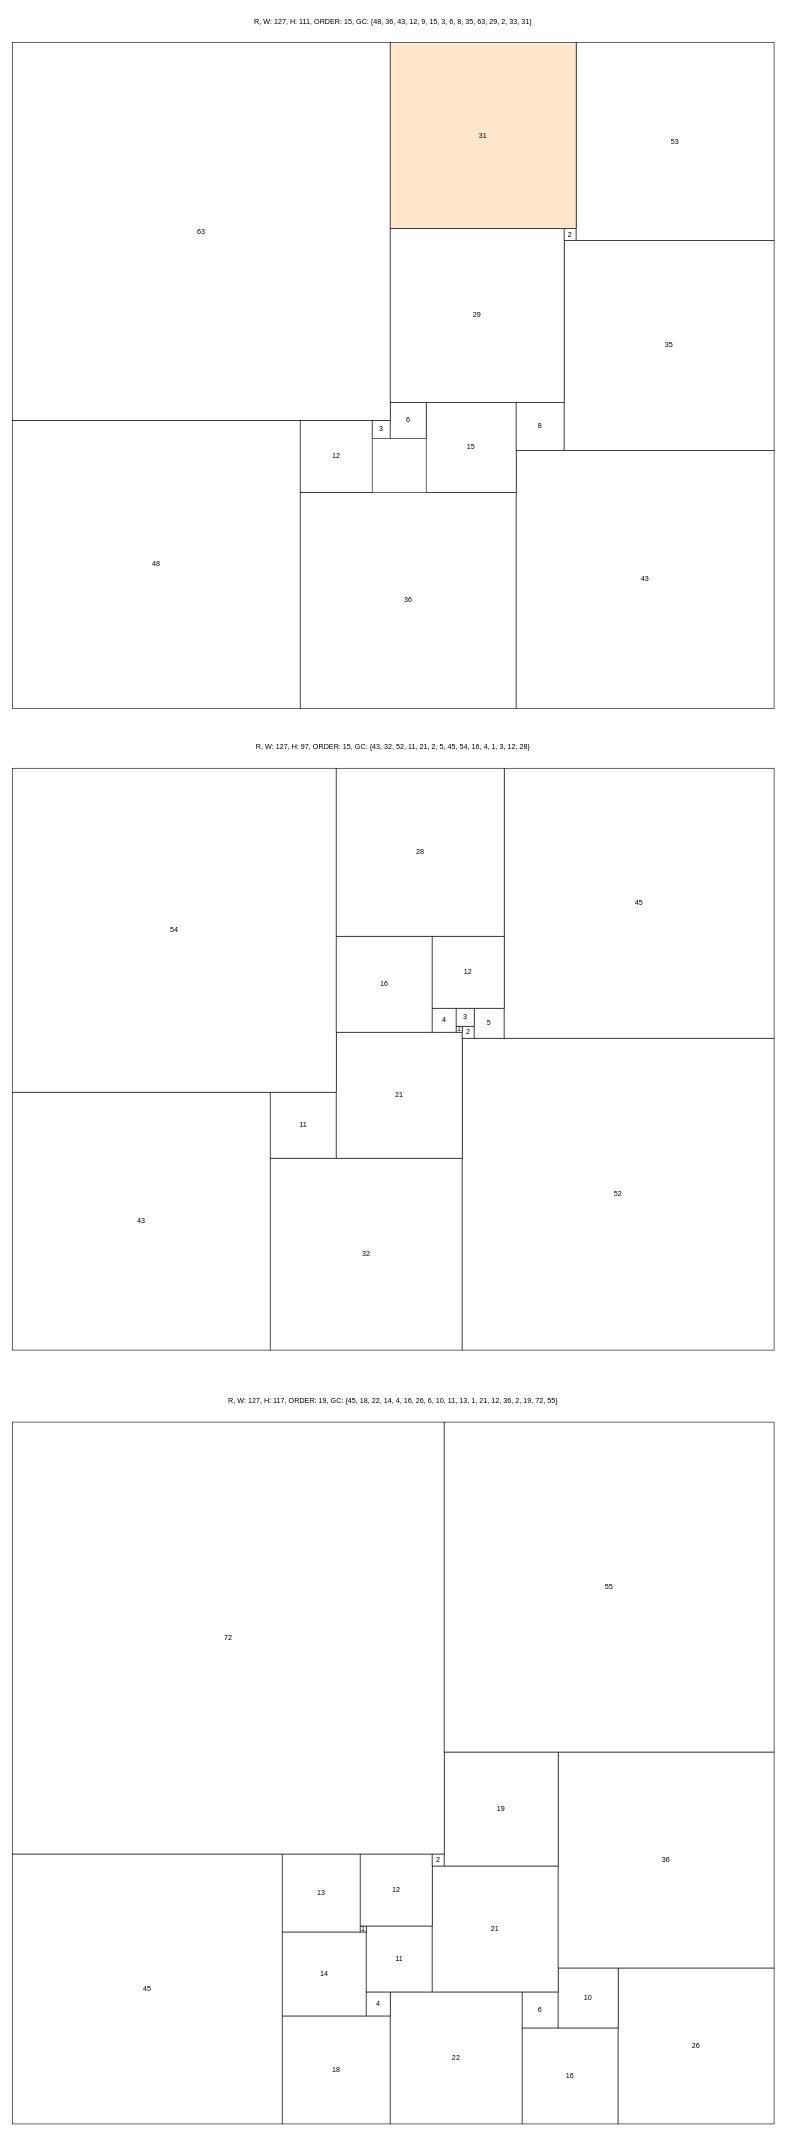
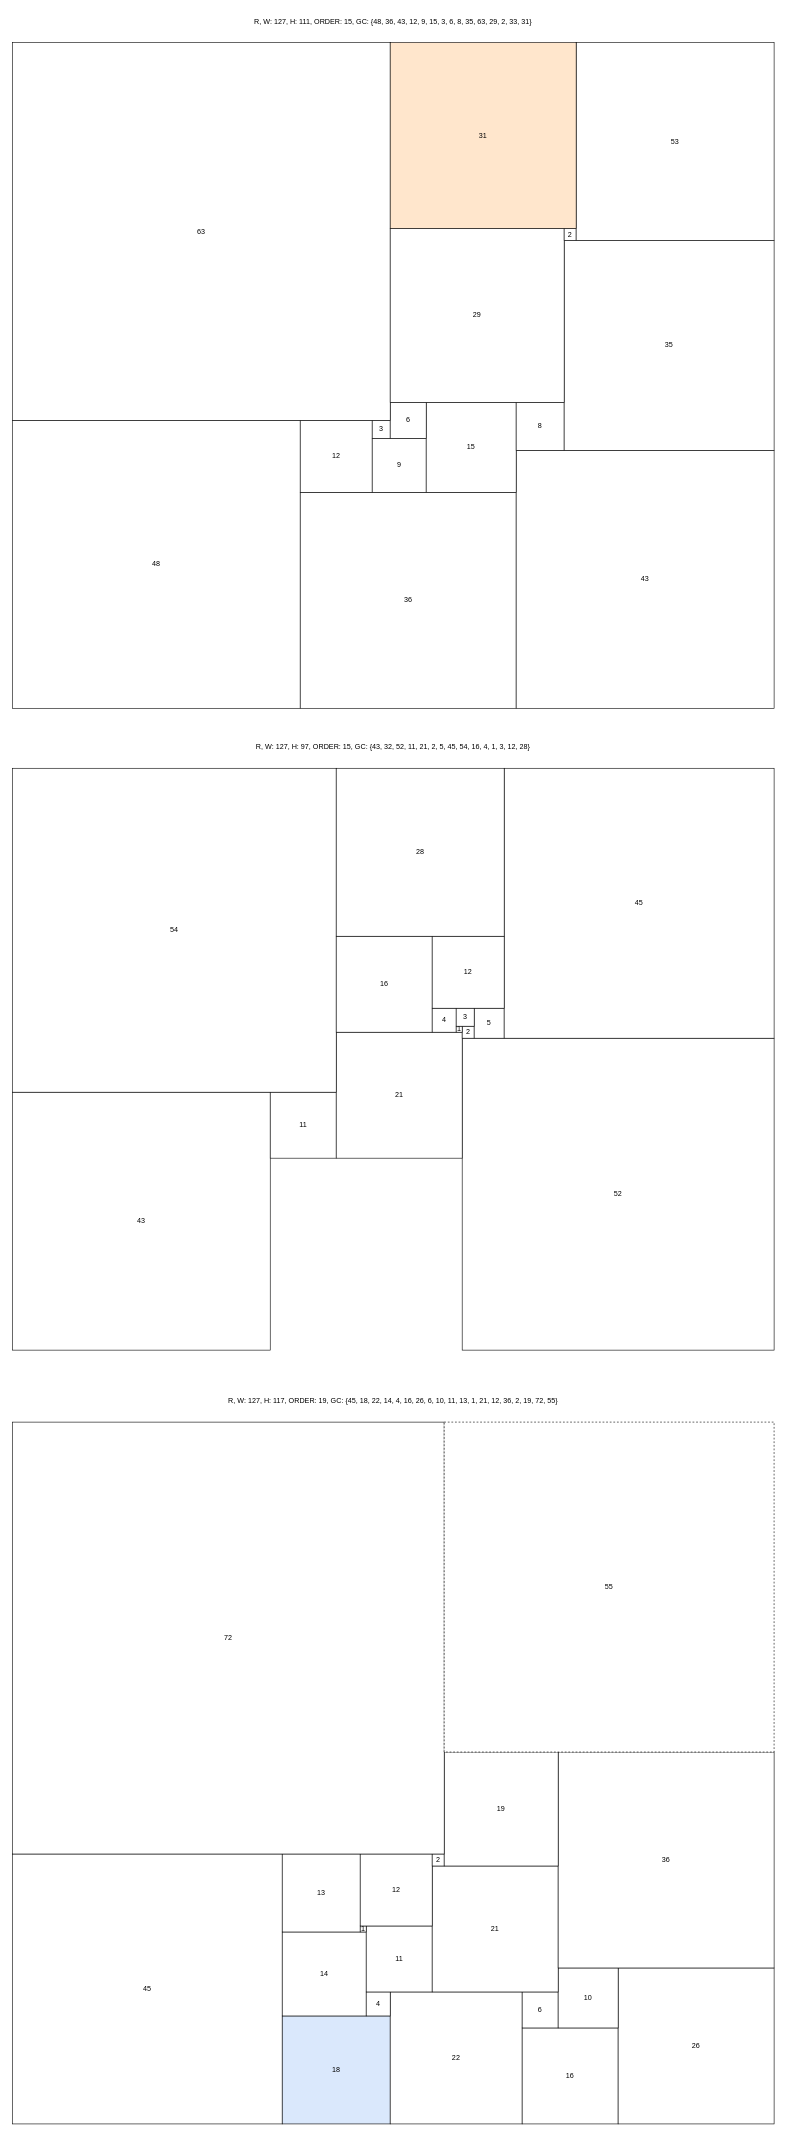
node "9": added
node "32": removed
node "55": style solid -> dashed
node "18": fillcolor #ffffff -> #dae8fc
